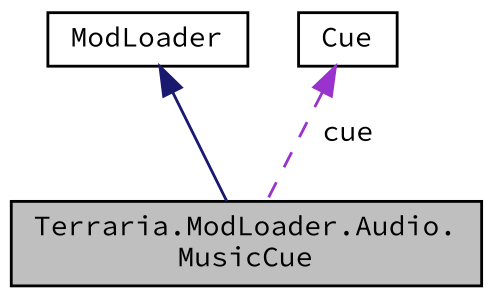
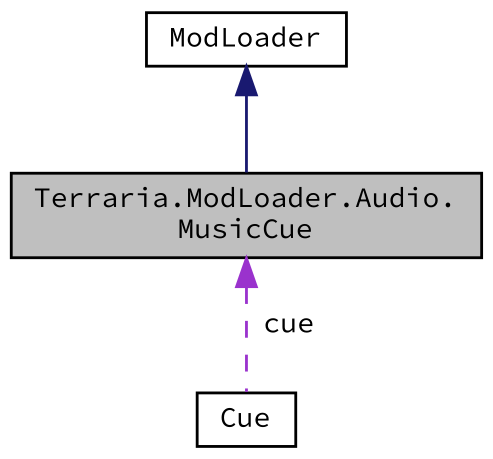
edge "Terraria.ModLoader.Audio. MusicCue" -> "Cue": reversed
